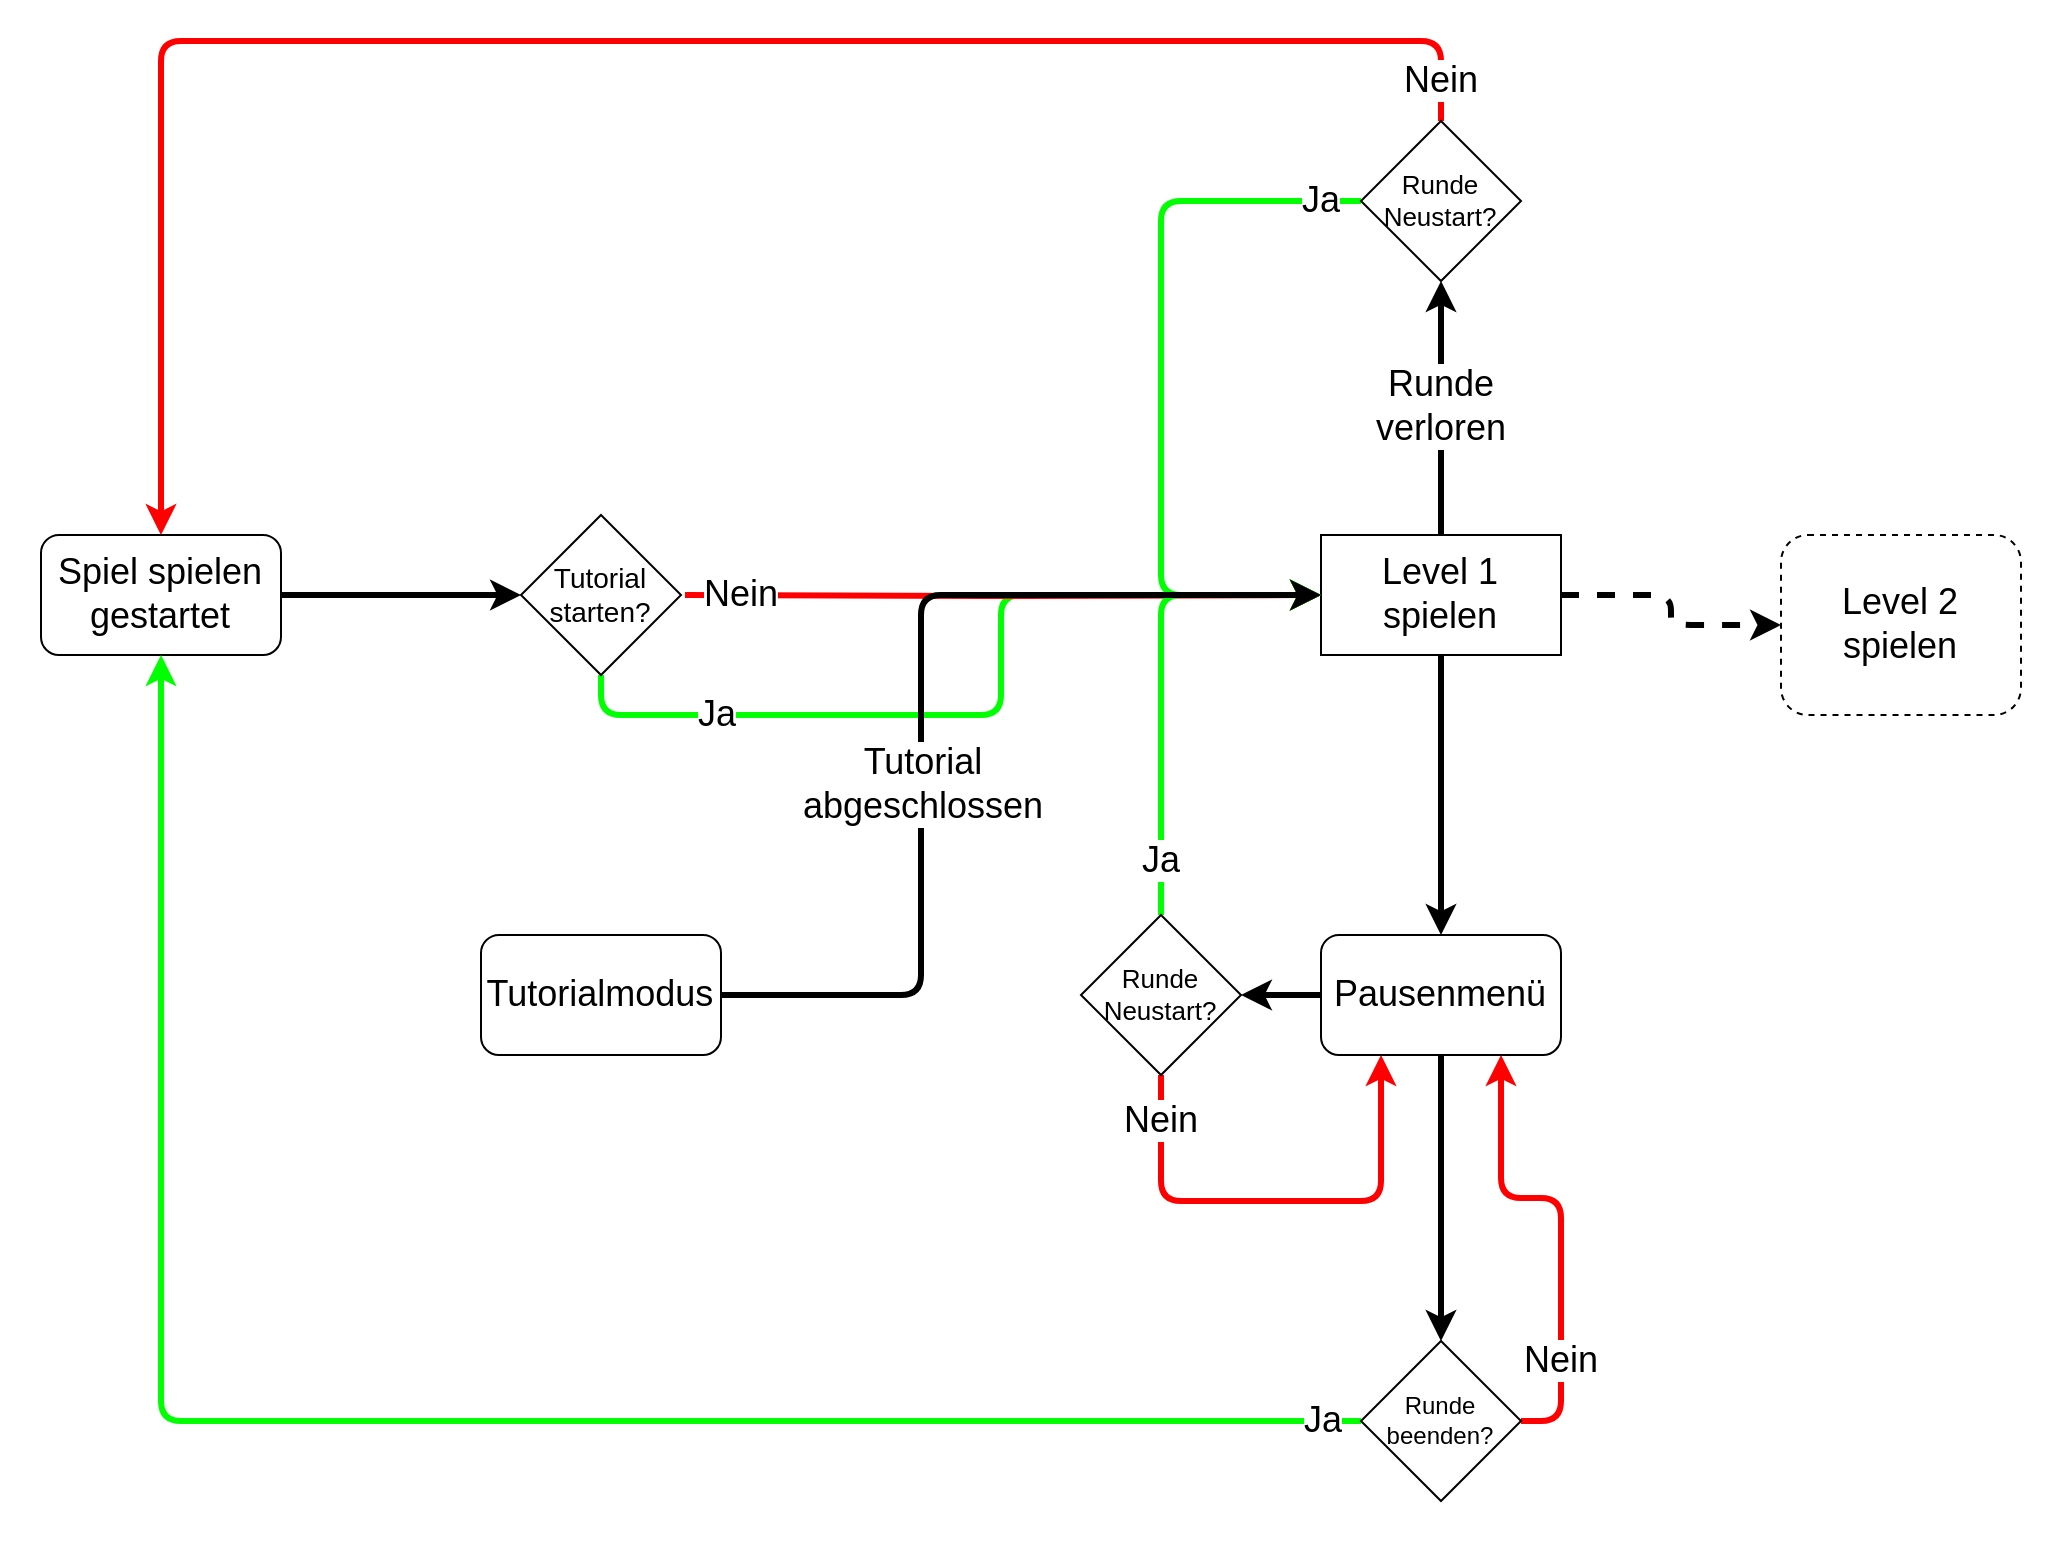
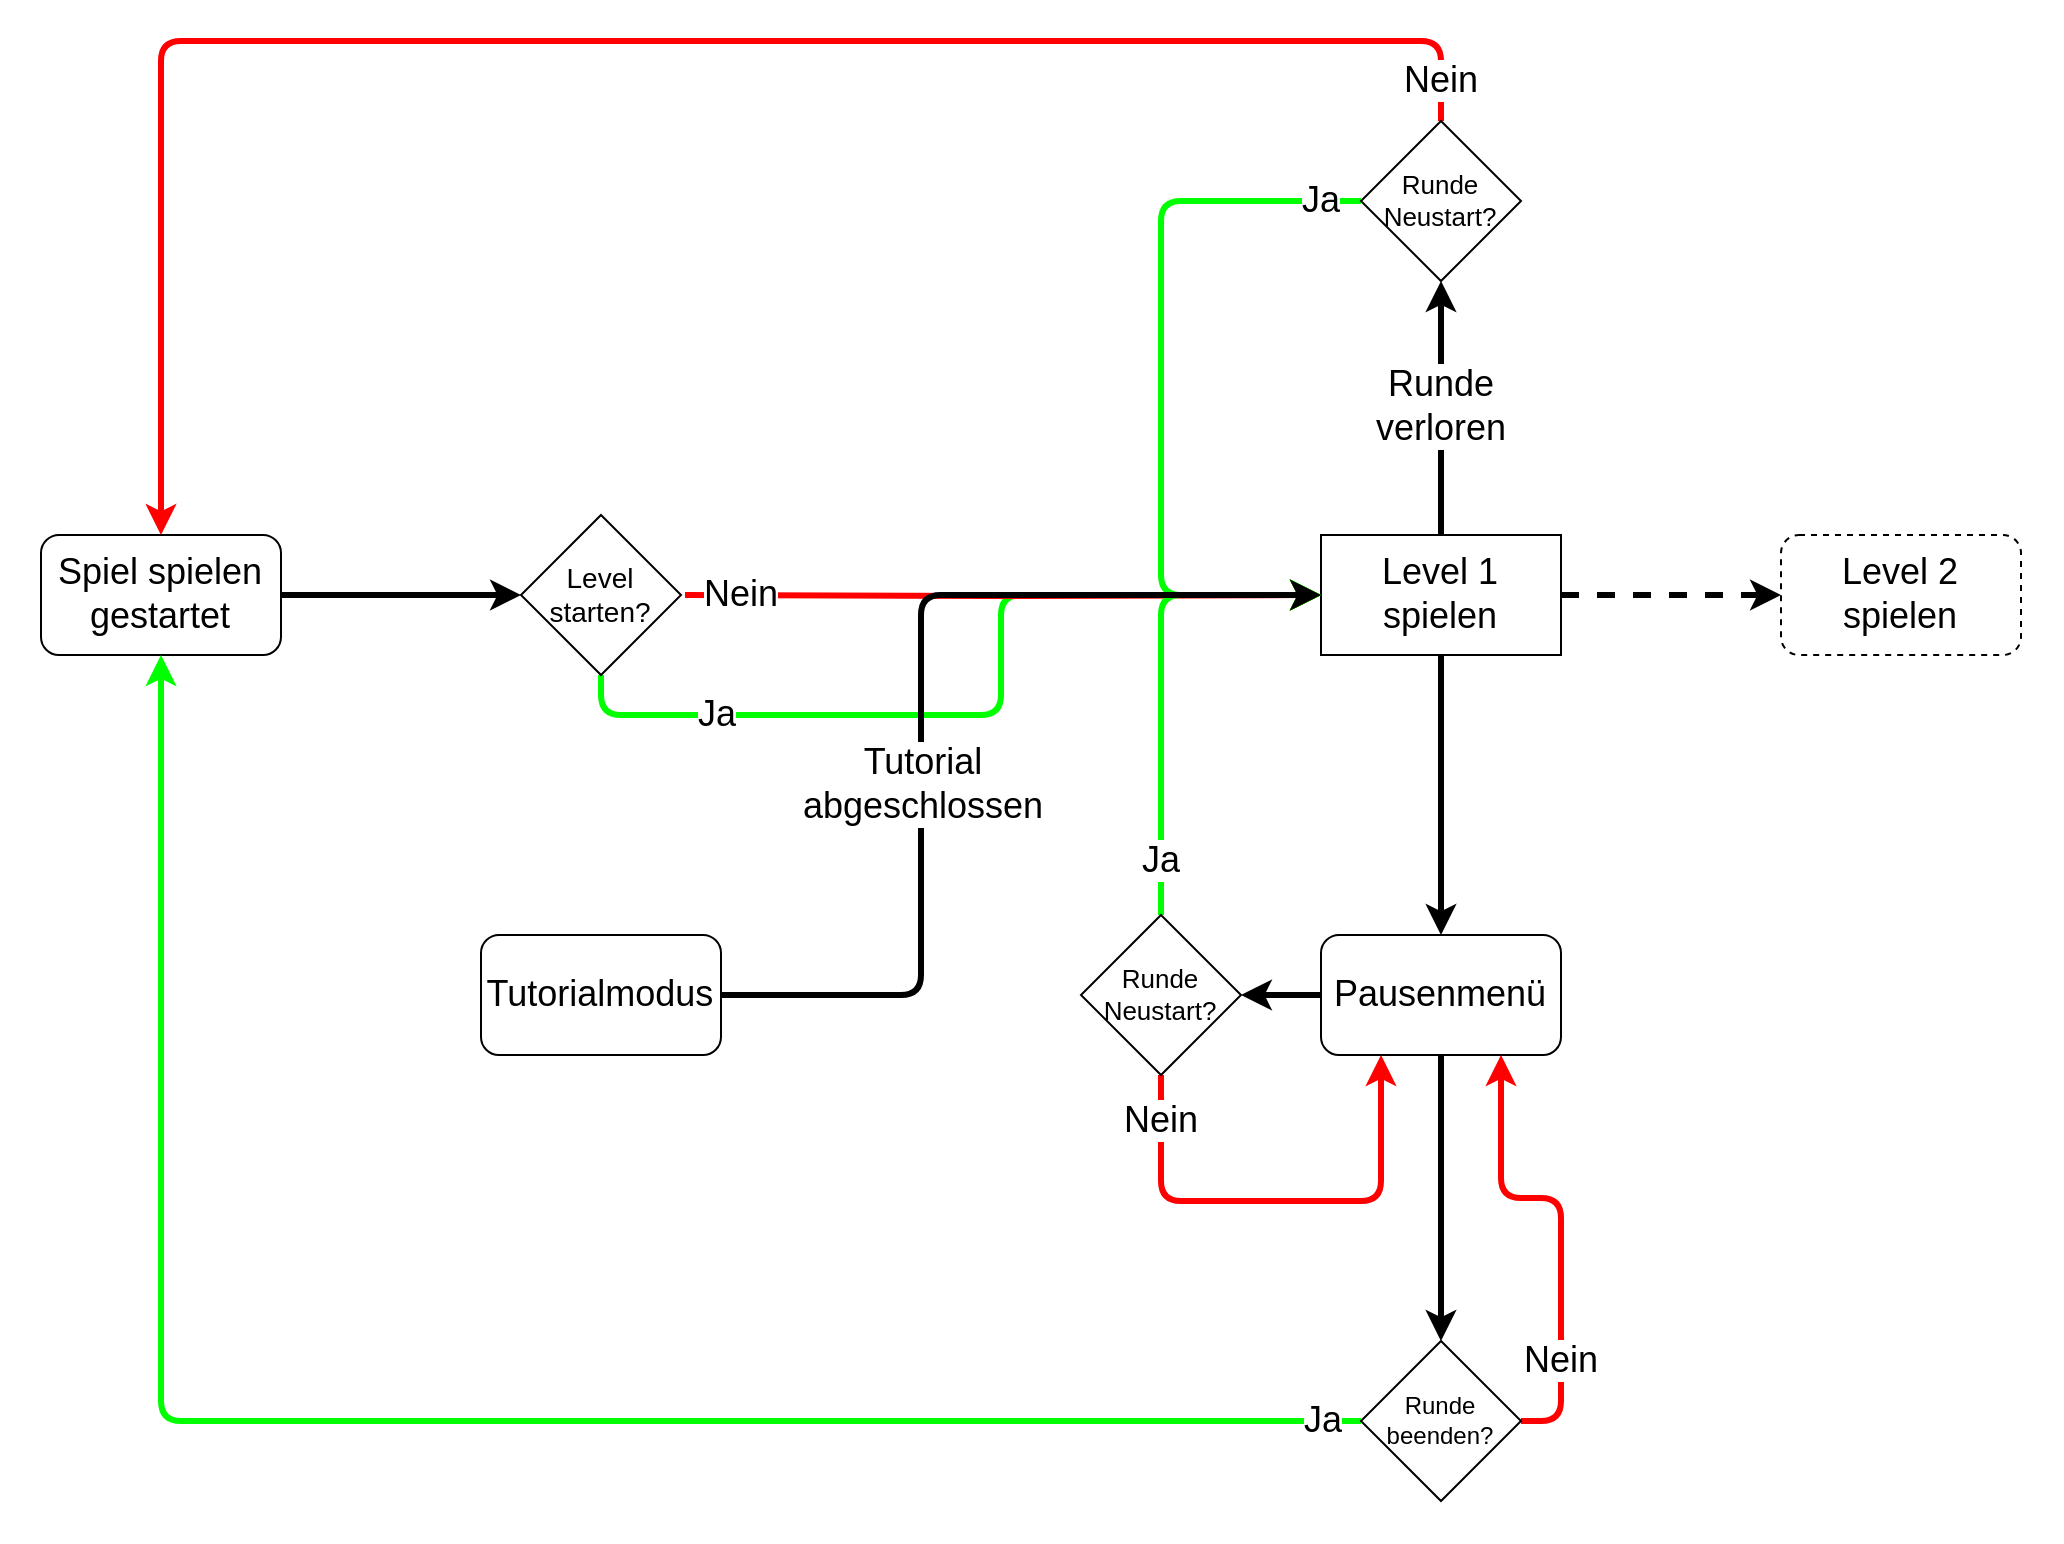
node "Tutorialstarten?": label "Tutorialstarten?" -> "Levelstarten?"
node "Level 2 spielen": size 240x180 -> 240x120
